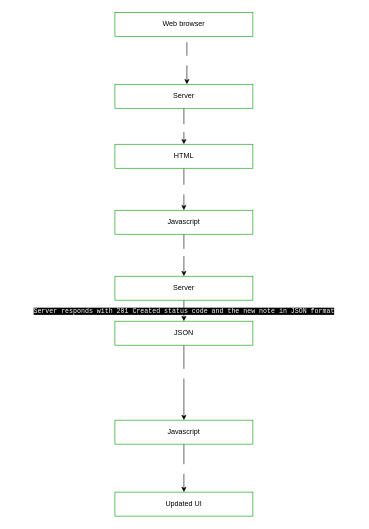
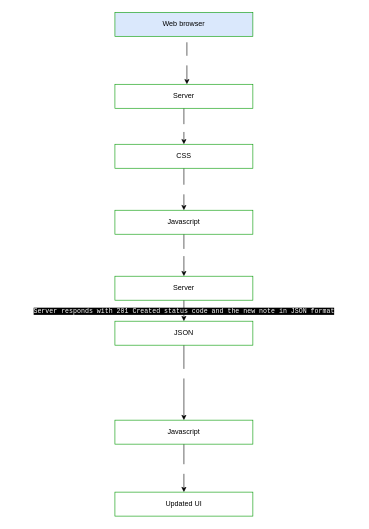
node "Web browser": fillcolor #ffffff -> #dae8fc
node "HTML": label "HTML" -> "CSS"
